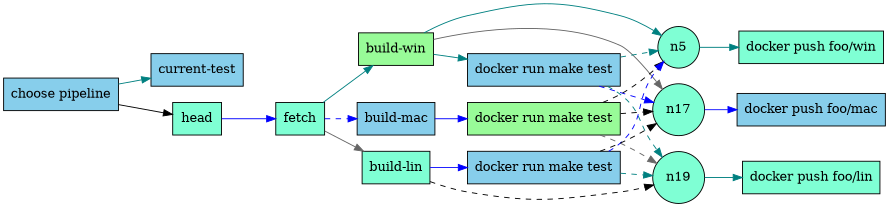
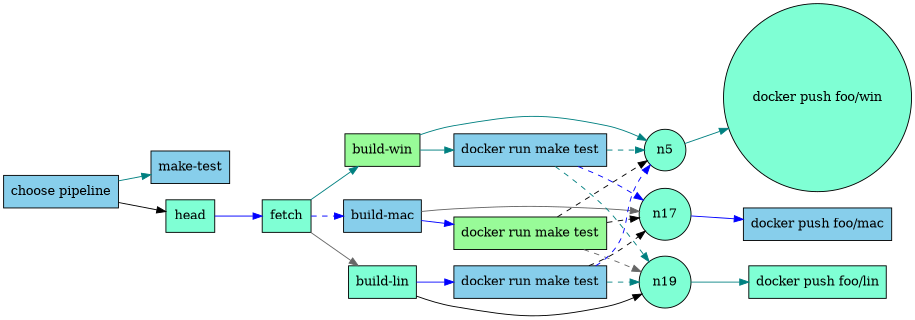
edge "build-win" -> "n17": now "build-mac" -> "n17"
node "docker push foo/win": shape box -> circle
node "current-test": label "current-test" -> "make-test"
edge "build-lin" -> "n19": style dashed -> solid
